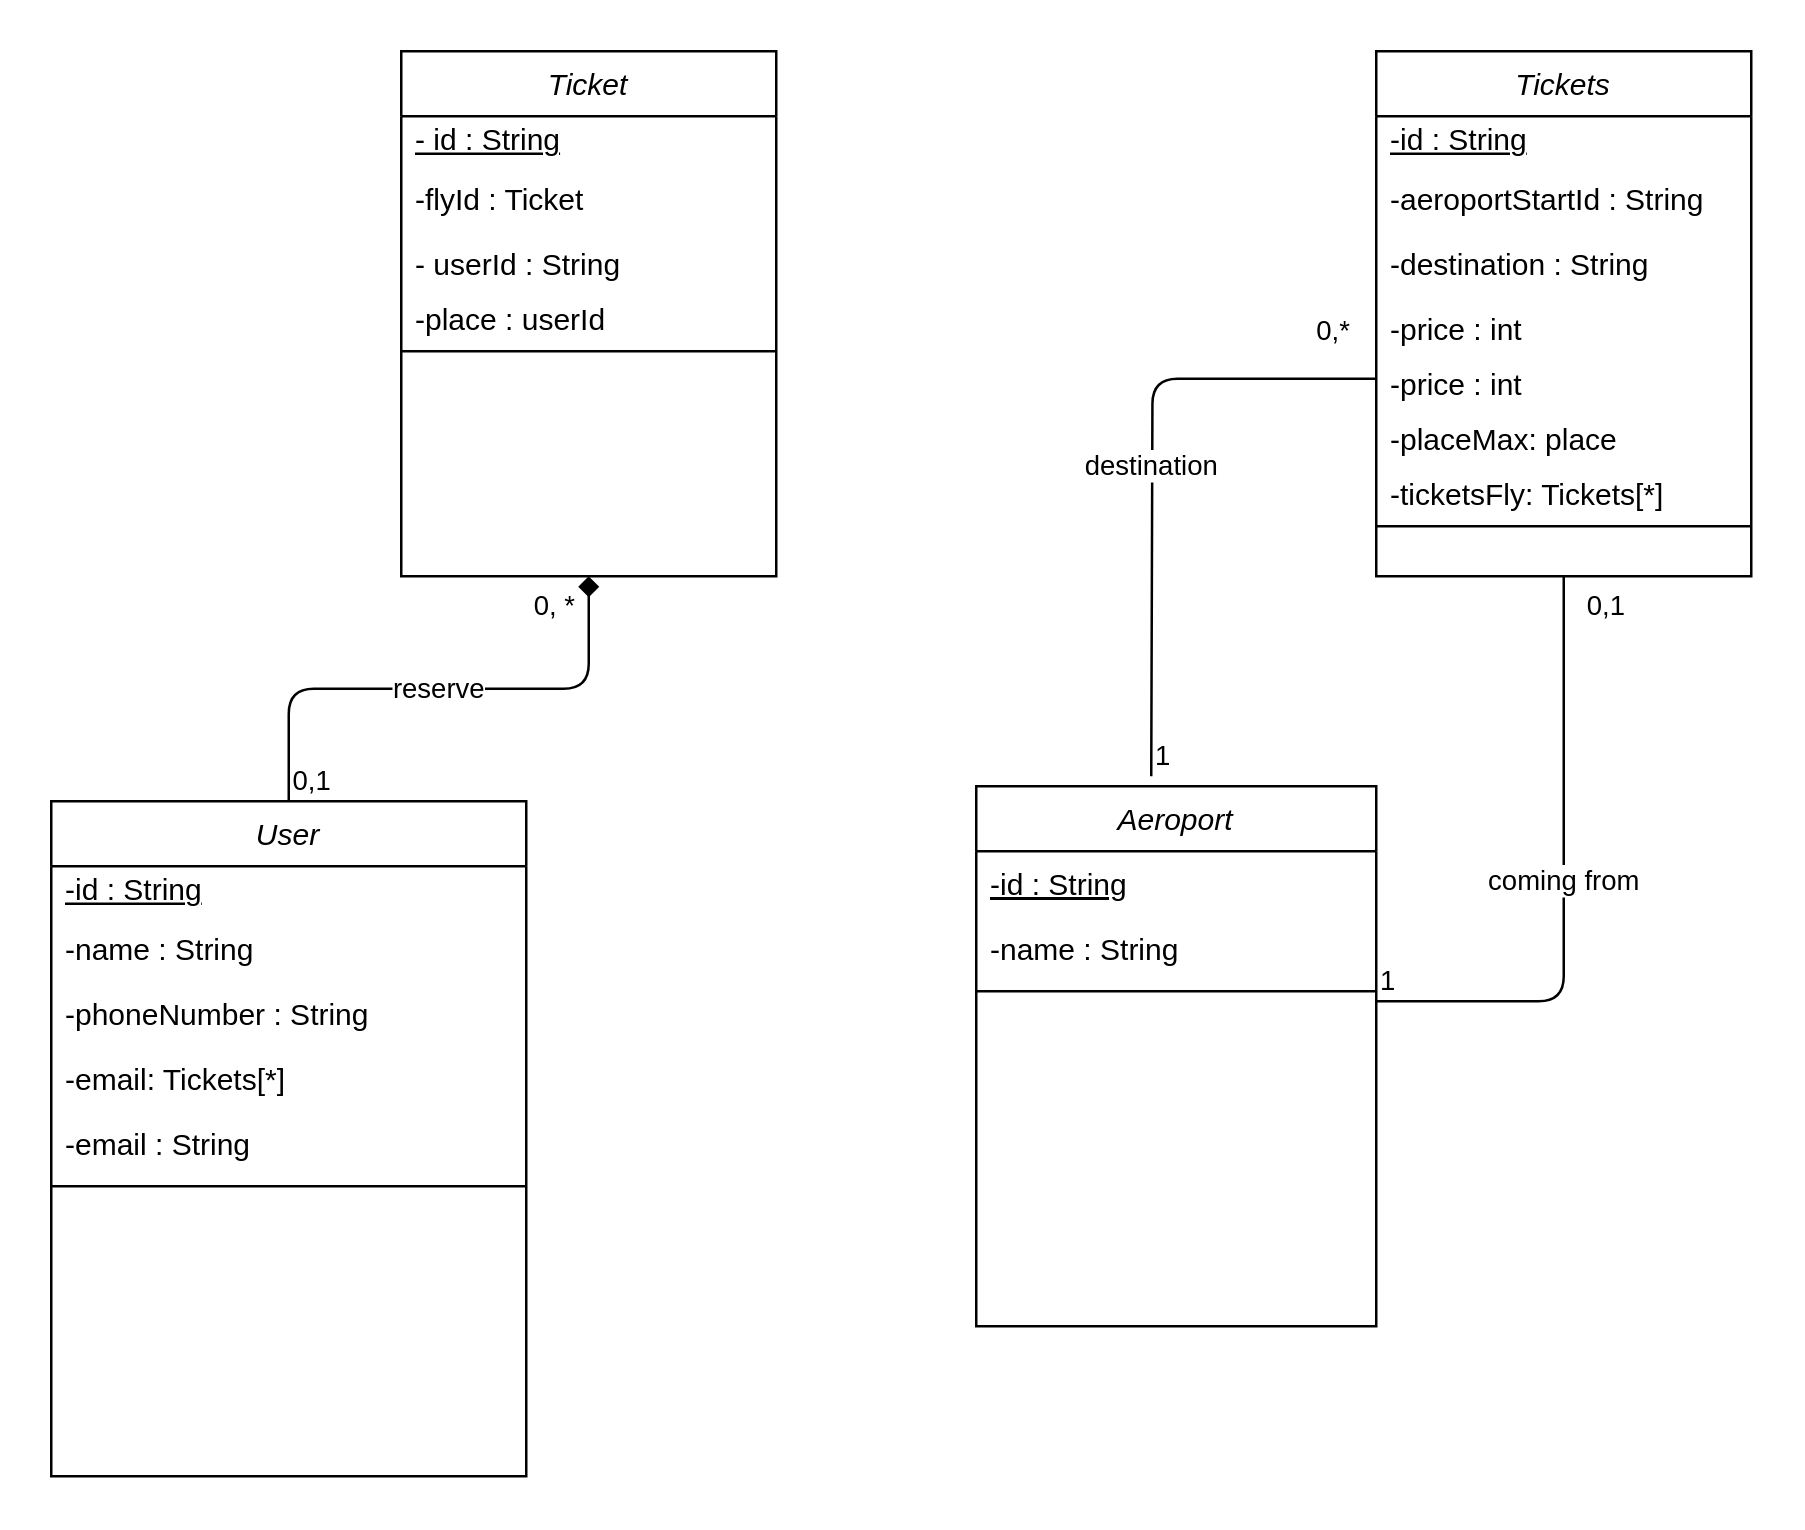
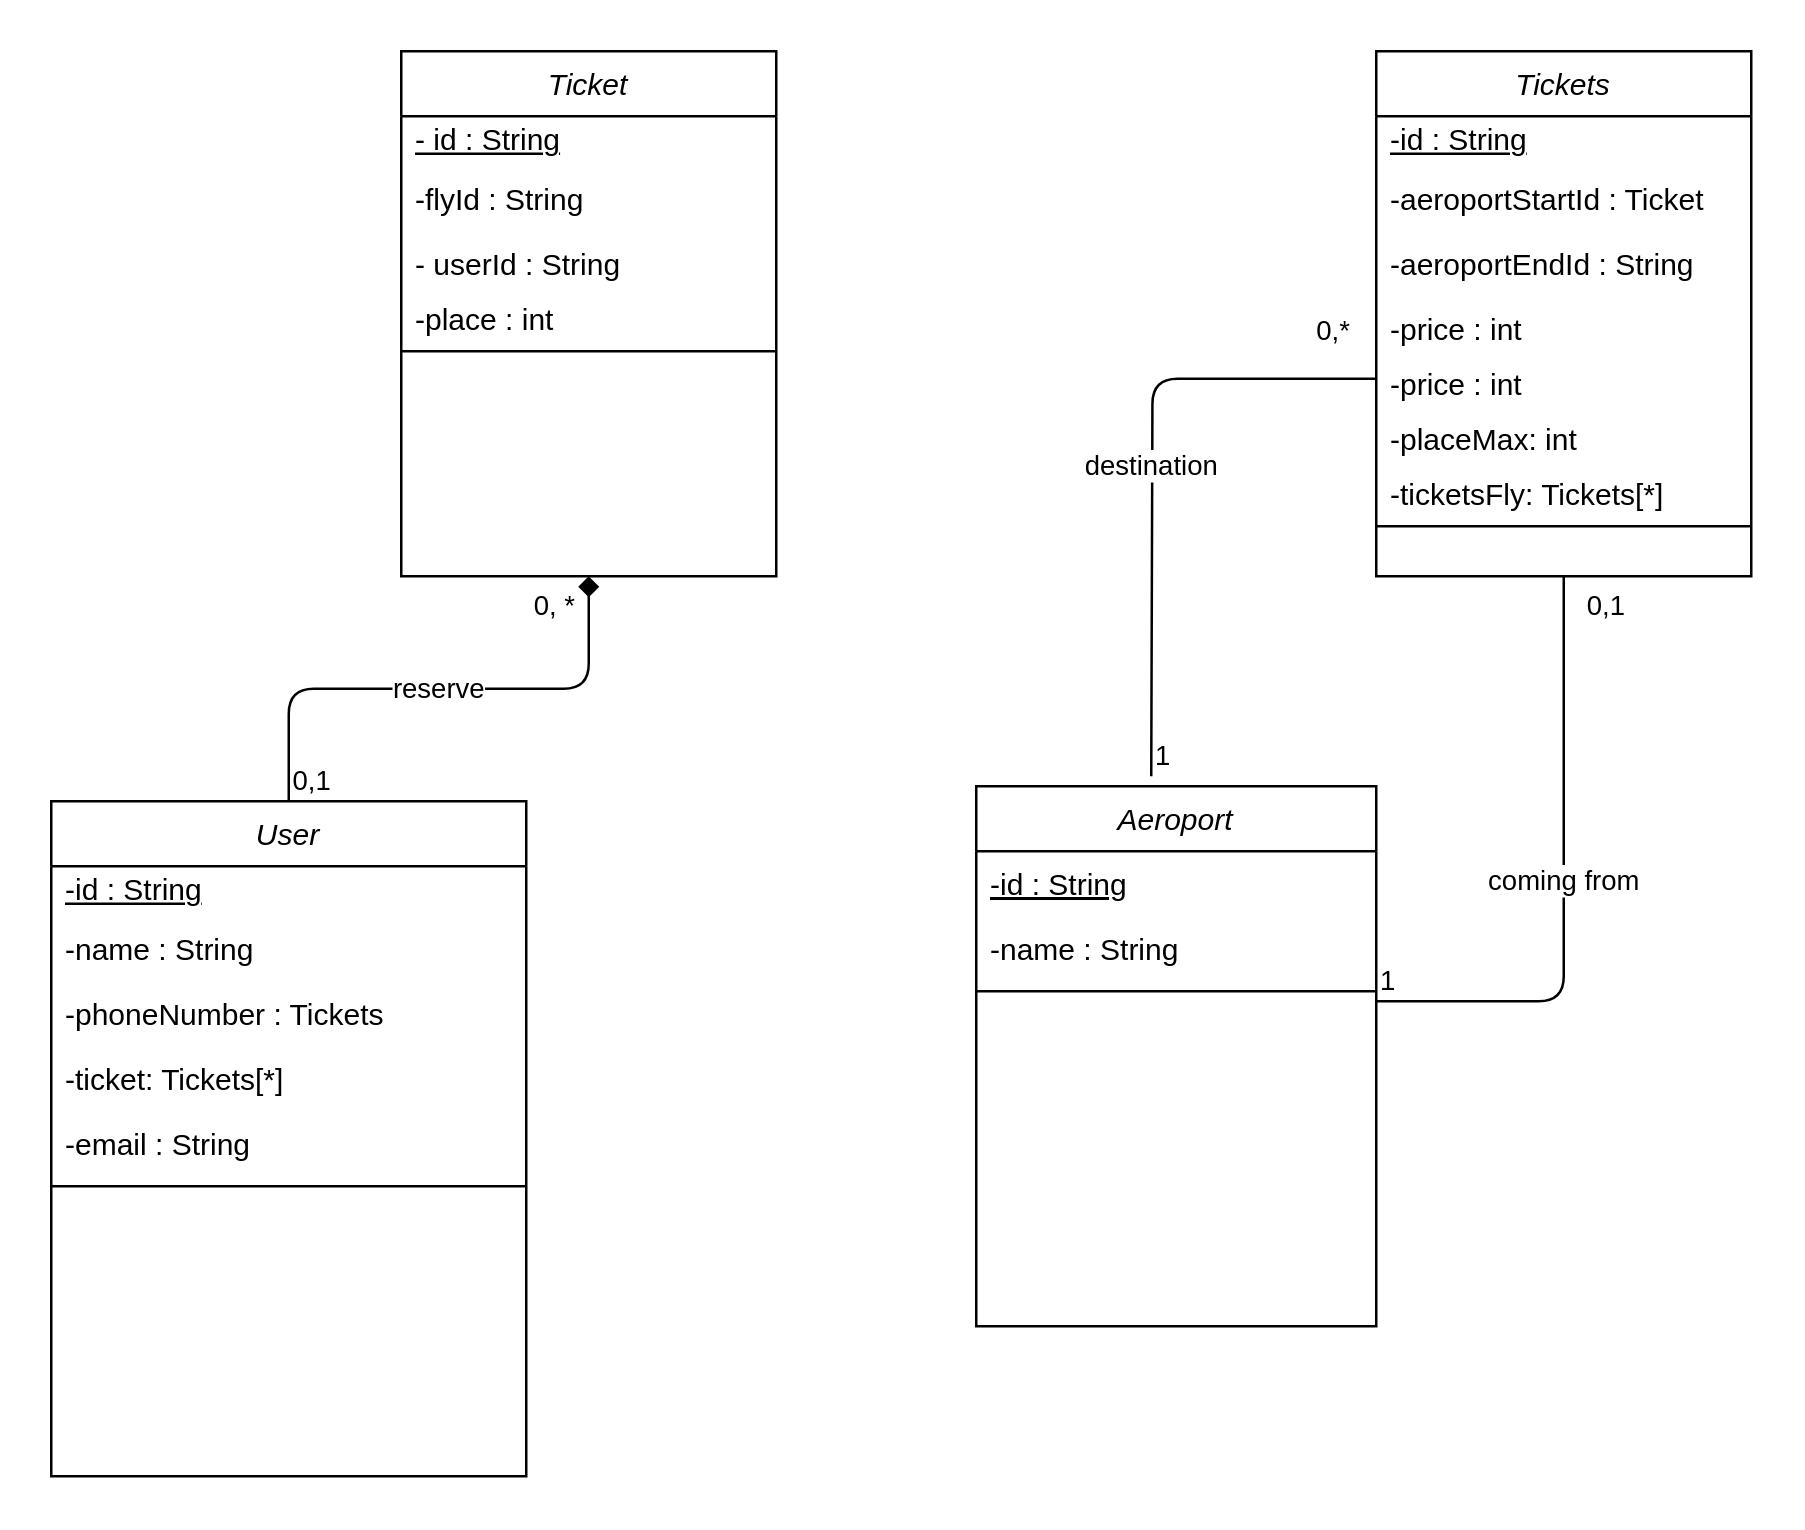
node "-flyId : Ticket": label "-flyId : Ticket" -> "-flyId : String"
node "-aeroportStartId : String": label "-aeroportStartId : String" -> "-aeroportStartId : Ticket"
node "-destination : String": label "-destination : String" -> "-aeroportEndId : String"
node "-place : userId": label "-place : userId" -> "-place : int"
node "-placeMax: place": label "-placeMax: place" -> "-placeMax: int"
node "-phoneNumber : String": label "-phoneNumber : String" -> "-phoneNumber : Tickets"
node "-email: Tickets[*]": label "-email: Tickets[*]" -> "-ticket: Tickets[*]"
